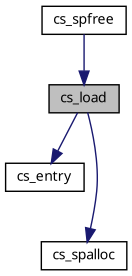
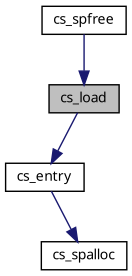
edge "cs_load" -> "cs_spalloc": now "cs_entry" -> "cs_spalloc"
